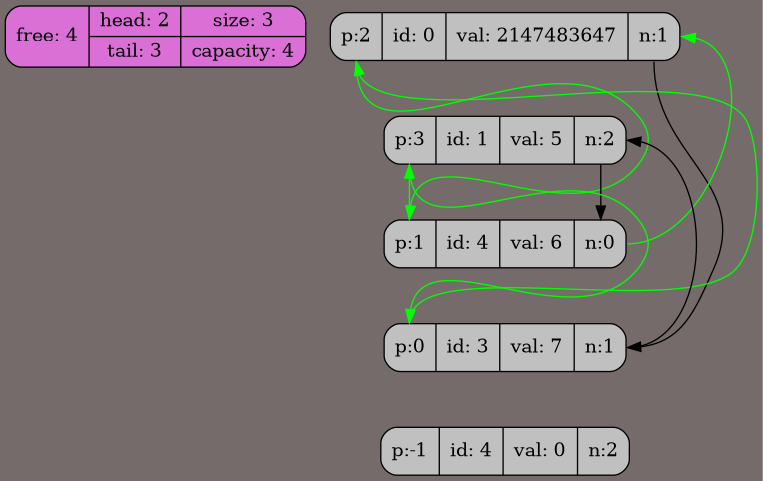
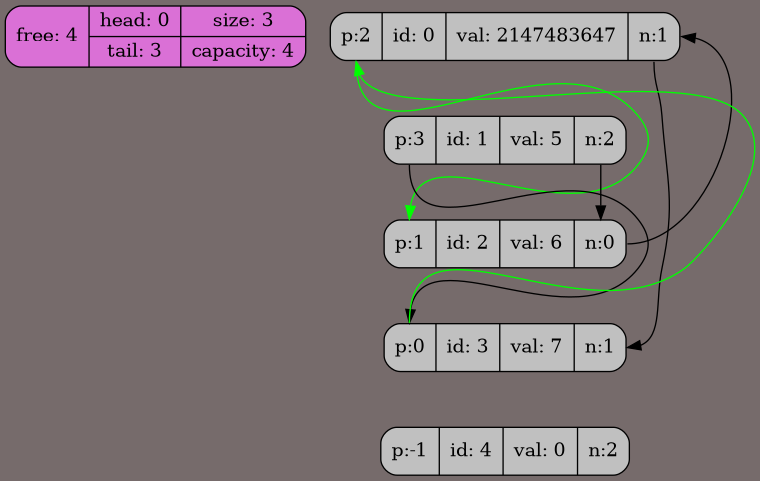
node "free: 4": text "head: 2" -> "head: 0"
edge "p:1" -> "p:2": color green -> black
edge "p:1" -> "p:3": removed
edge "p:3" -> "p:0": color green -> black
node "p:1": text "id: 4" -> "id: 2"
edge "p:0" -> "p:3": removed
